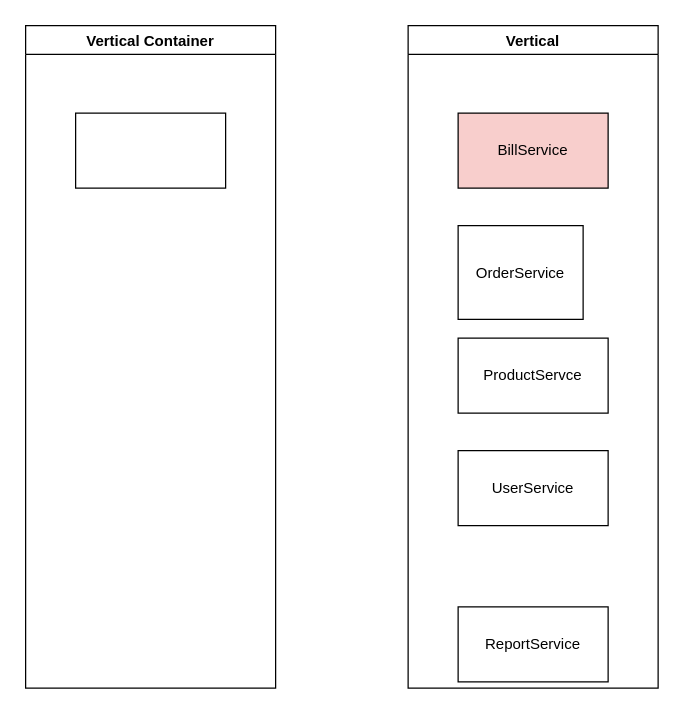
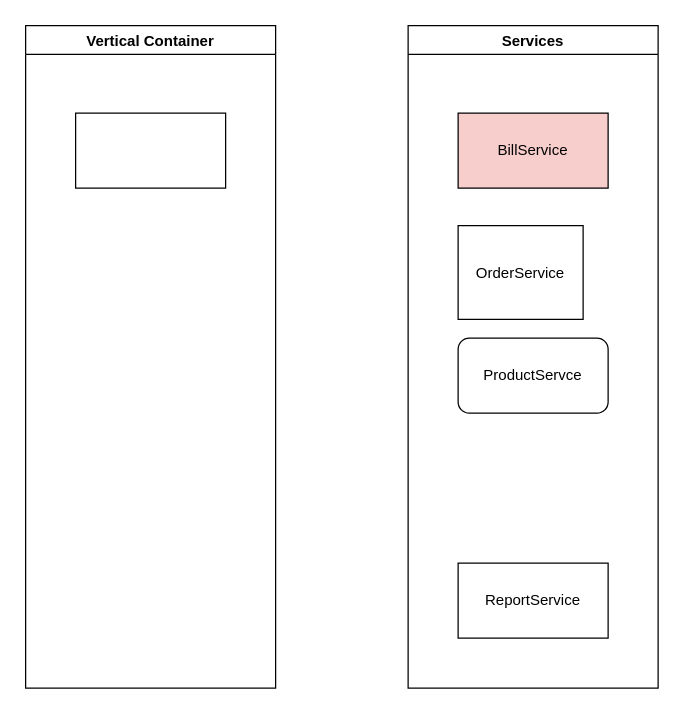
node "Vertical": label "Vertical" -> "Services"
node "ProductServce": shape rectangle -> rounded rectangle
node "UserService": removed
node "ReportService": moved (533, 644) -> (533, 601)
